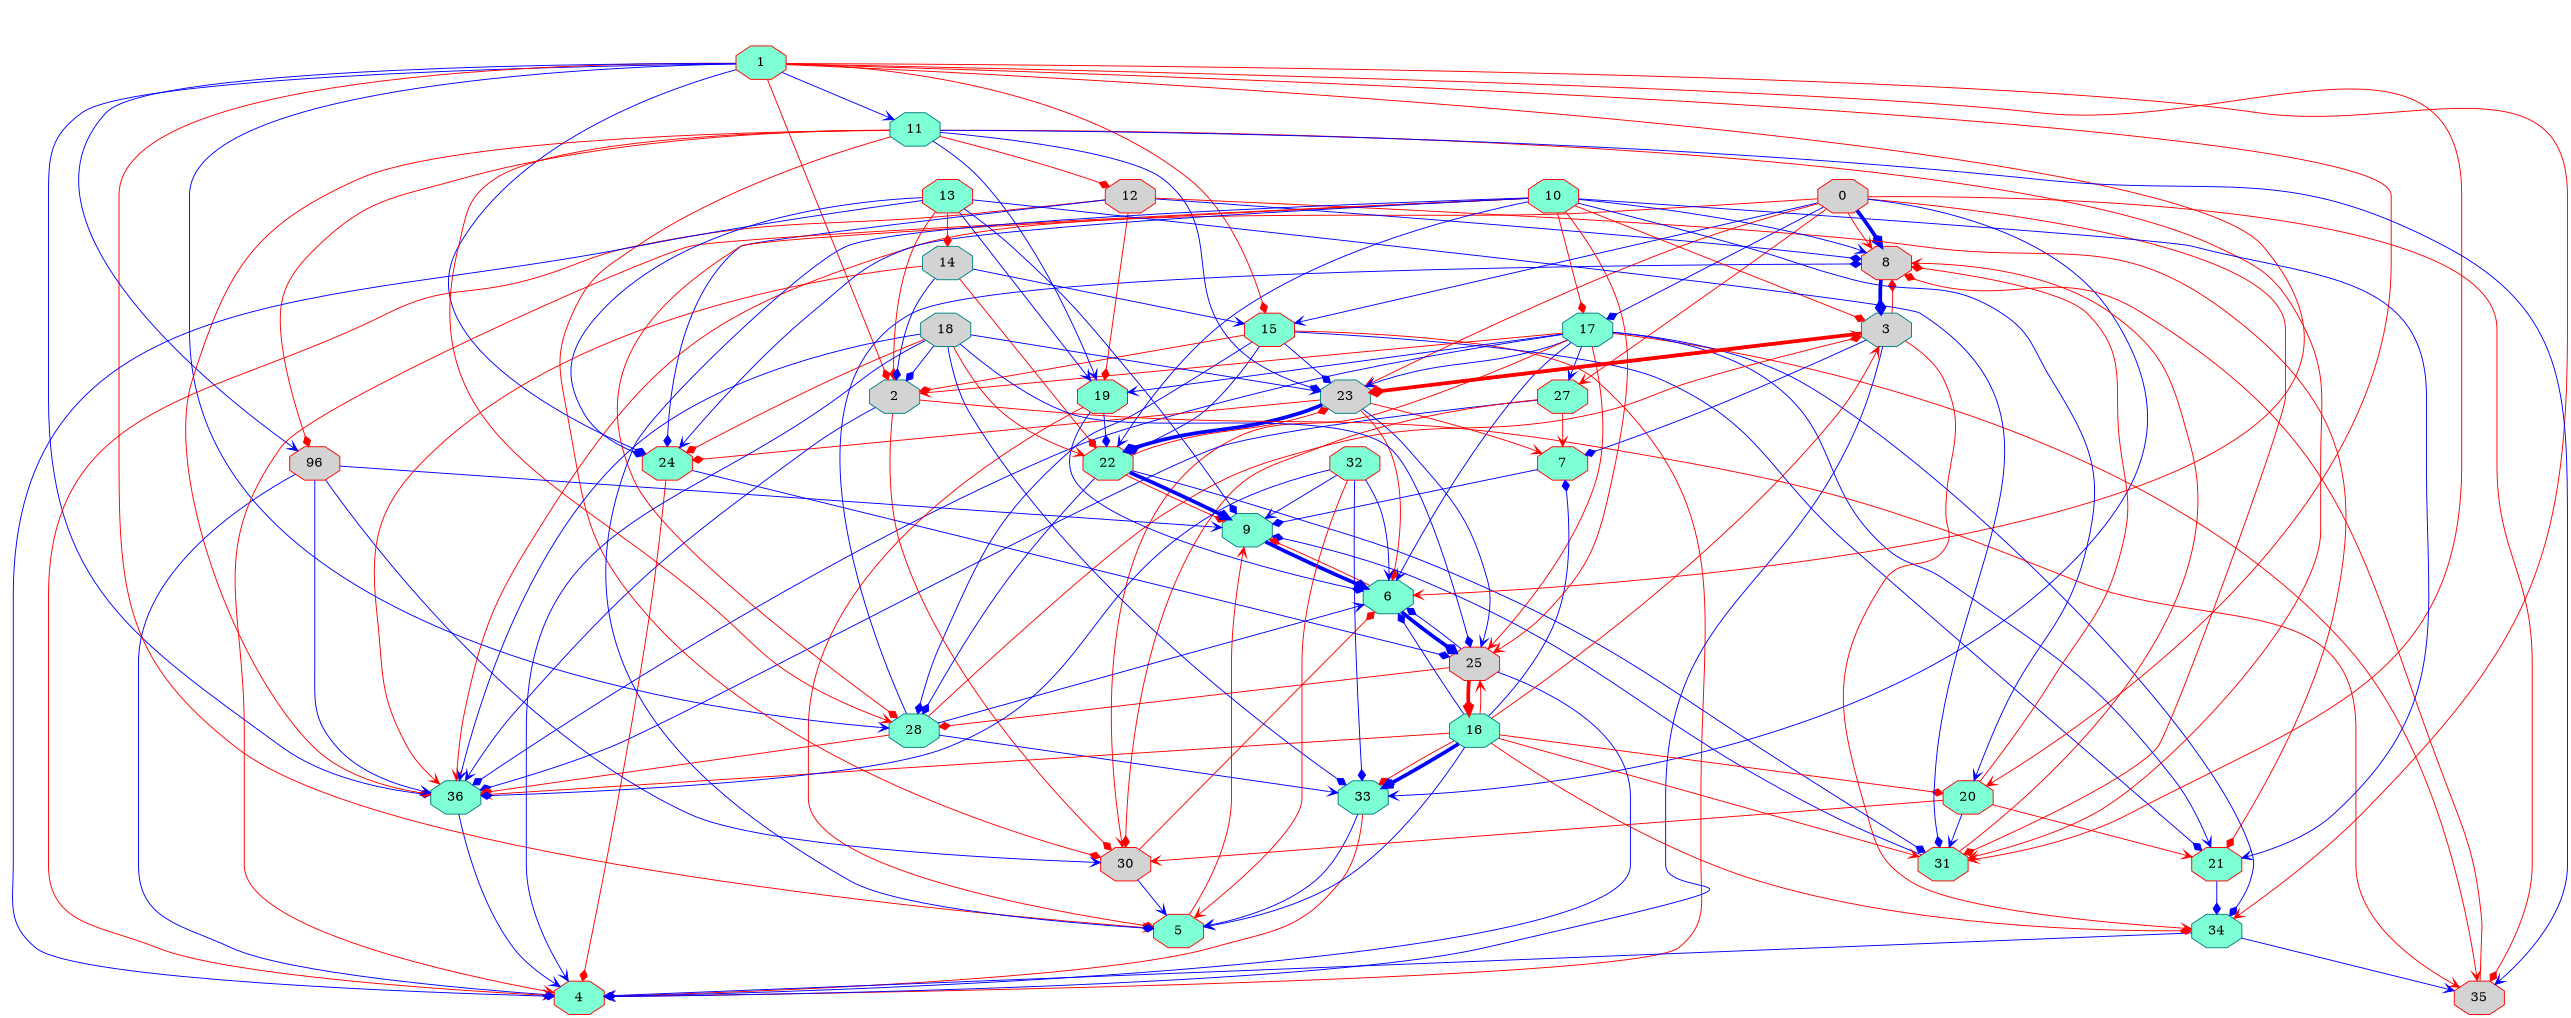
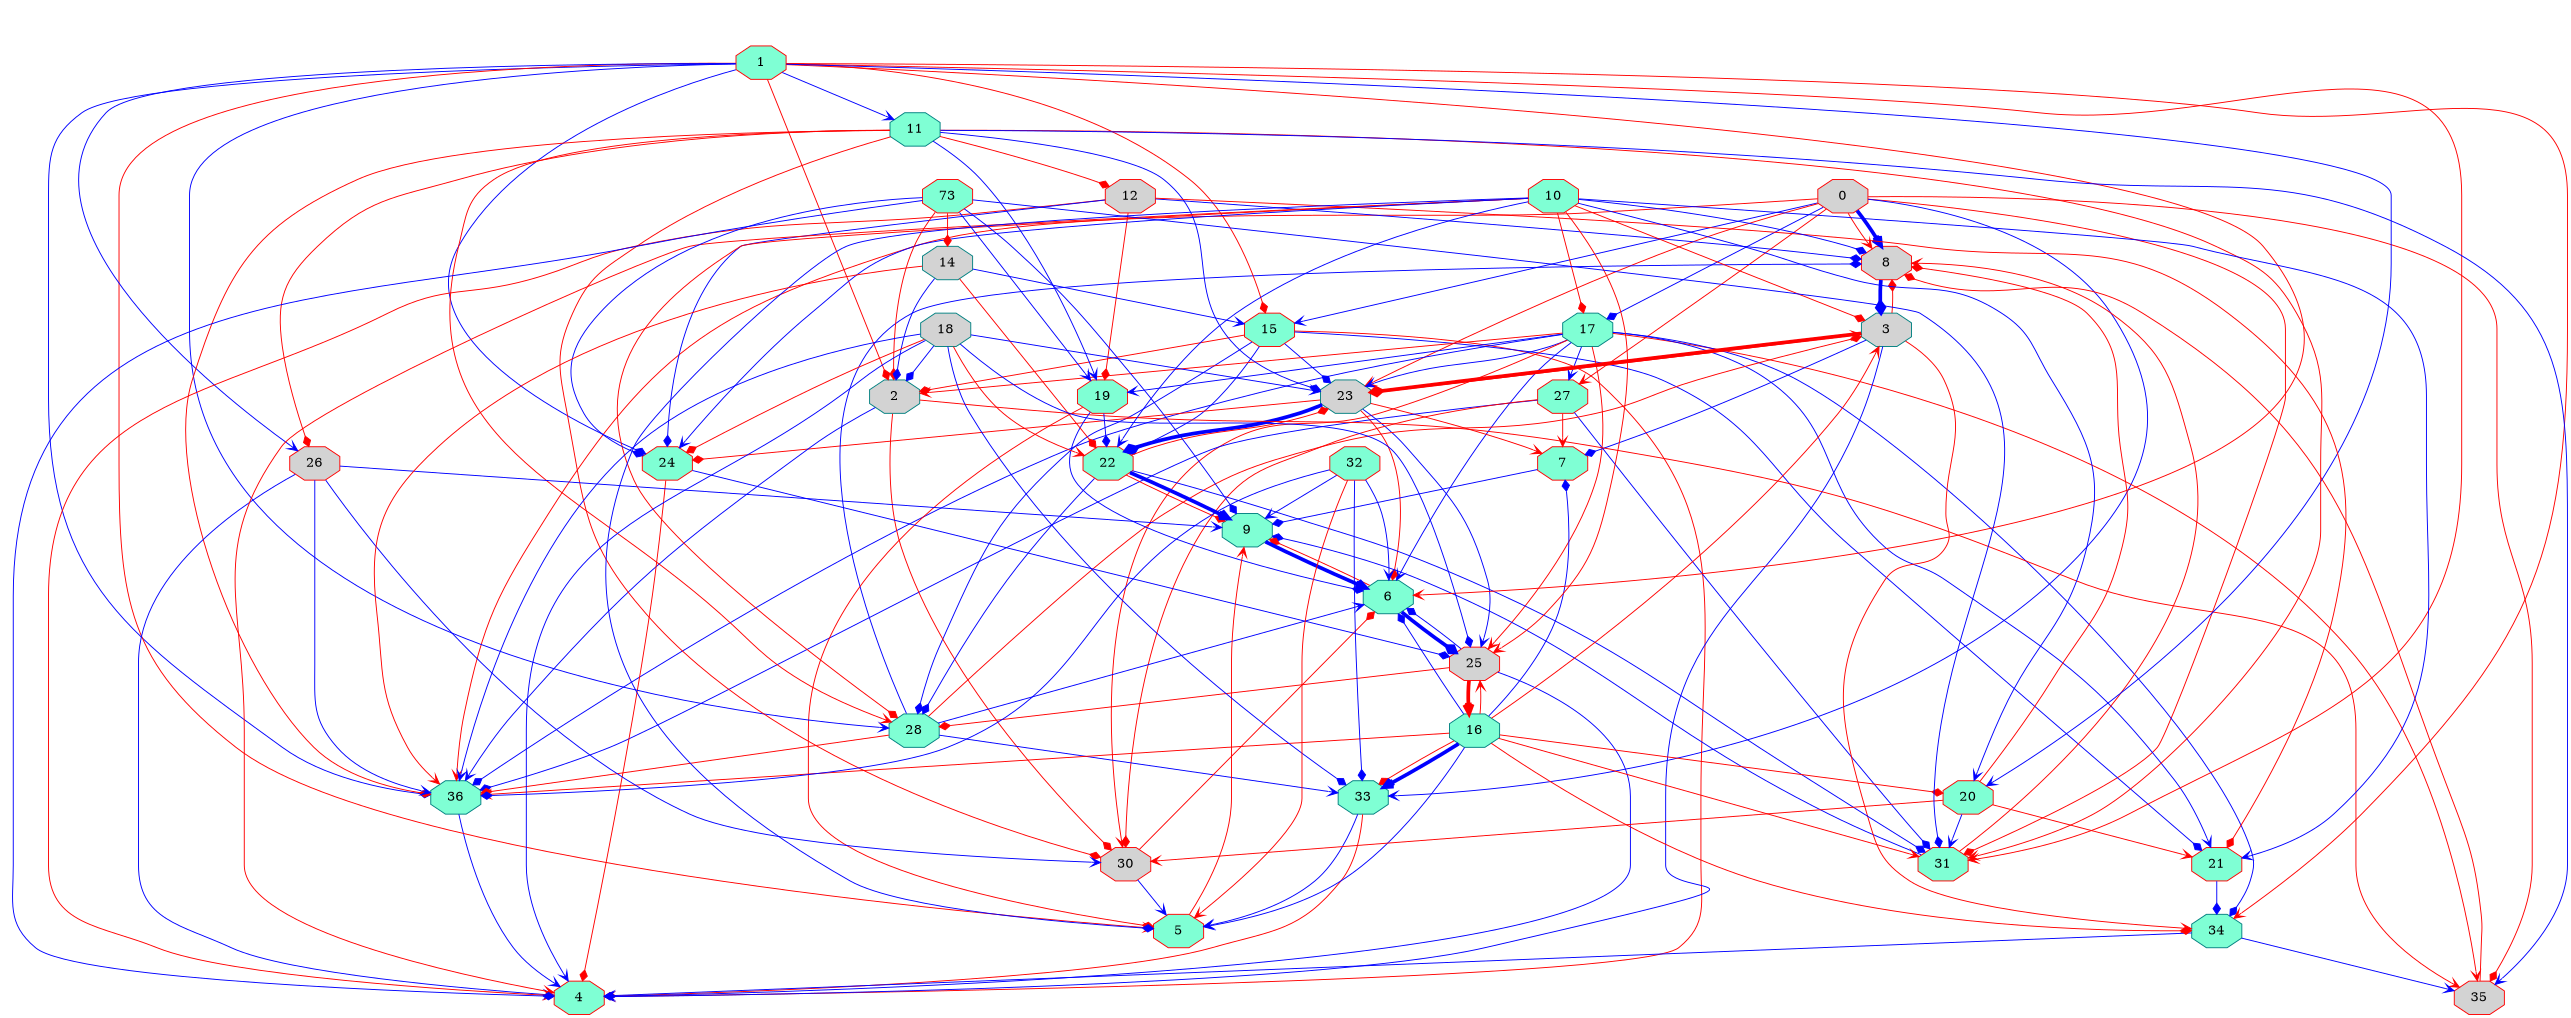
edge "1" -> "20": color red -> blue
node "13": label "13" -> "73"
edge "10" -> "8": arrowhead vee -> diamond
node "96": label "96" -> "26"
edge "27" -> "31": added
